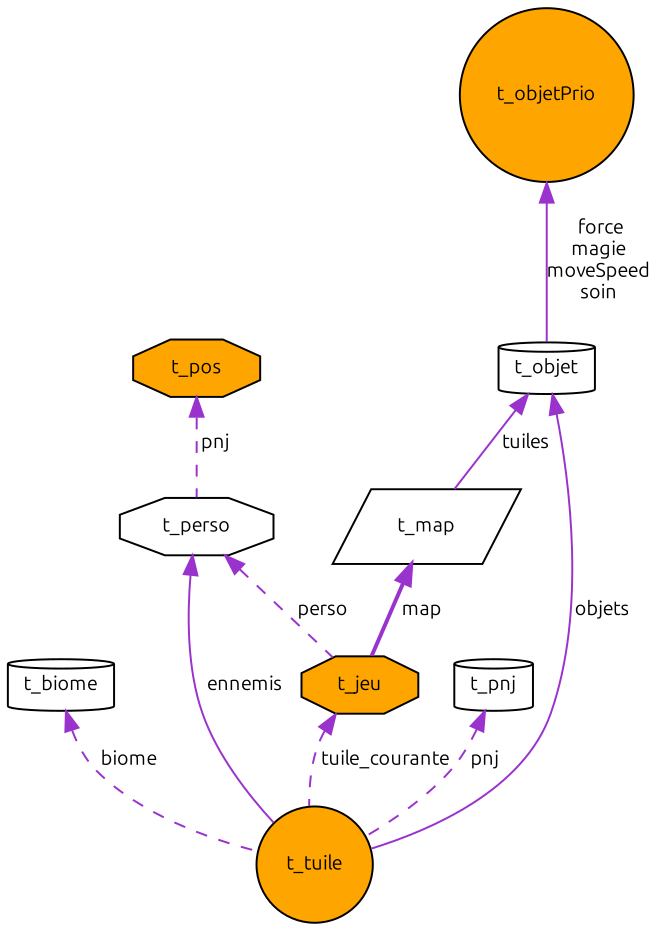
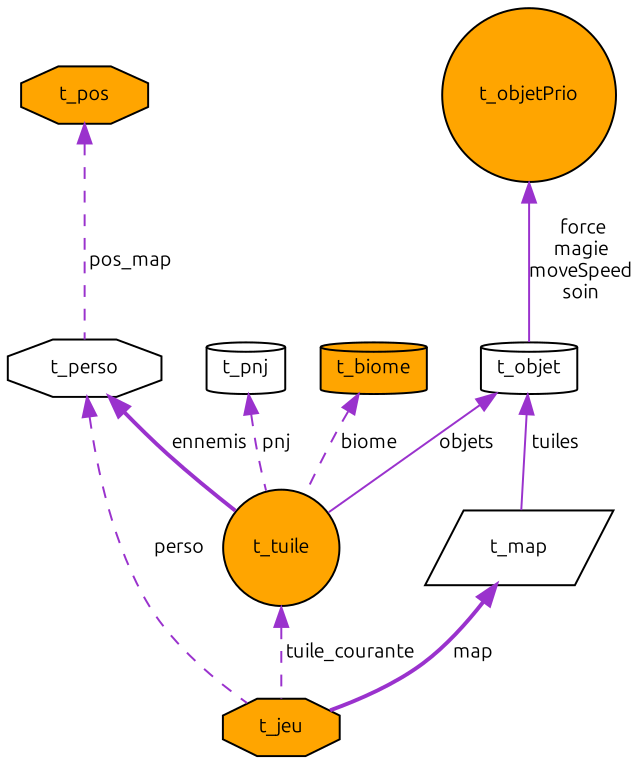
edge "t_perso" -> "t_pos": label " pnj" -> " pos_map"
node "t_biome": fillcolor white -> orange
edge "t_tuile" -> "t_perso": style solid -> bold
edge "t_tuile" -> "t_jeu": reversed
